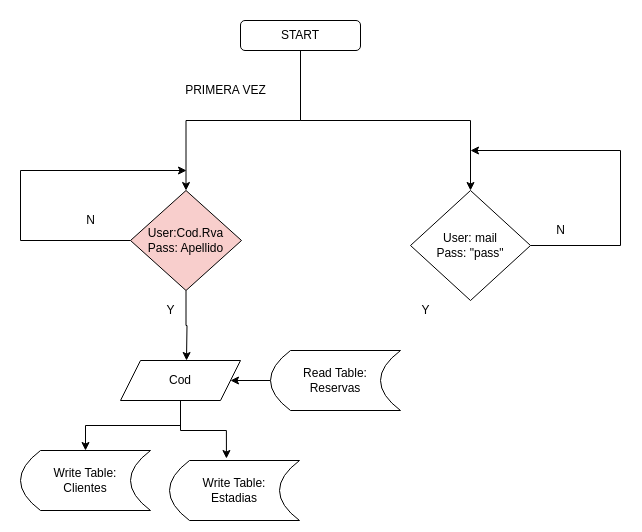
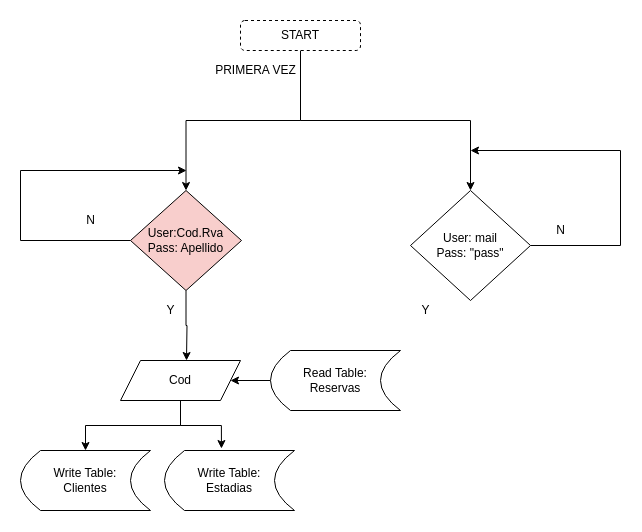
node "START": style solid -> dashed
node "PRIMERA VEZ": moved (226, 91) -> (256, 71)
node "Write Table: Estadias": moved (235, 491) -> (230, 481)
